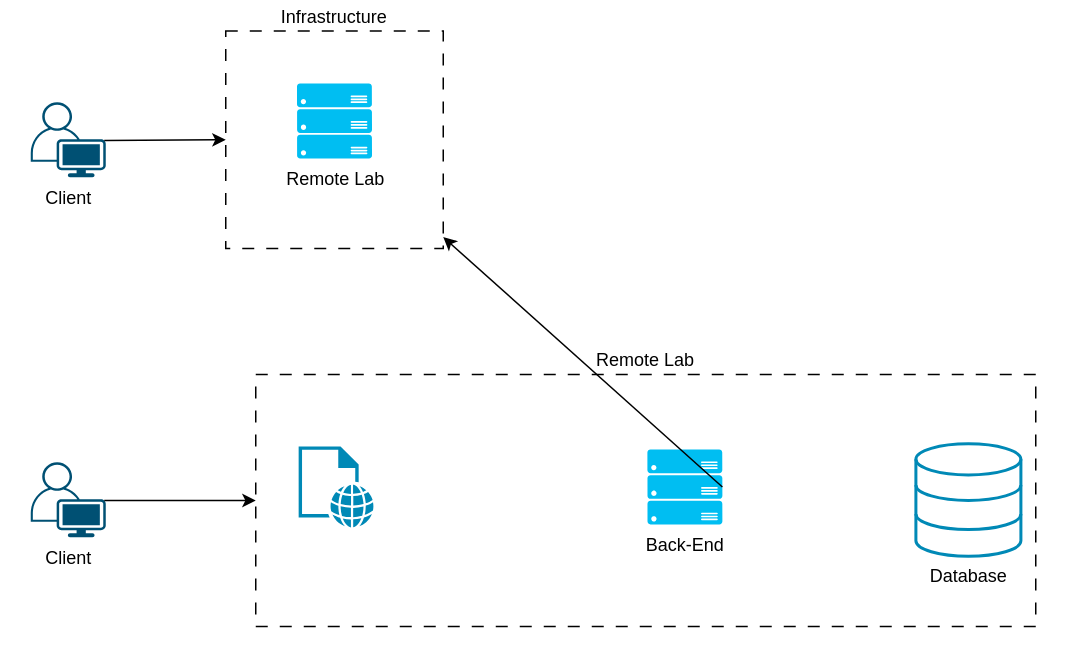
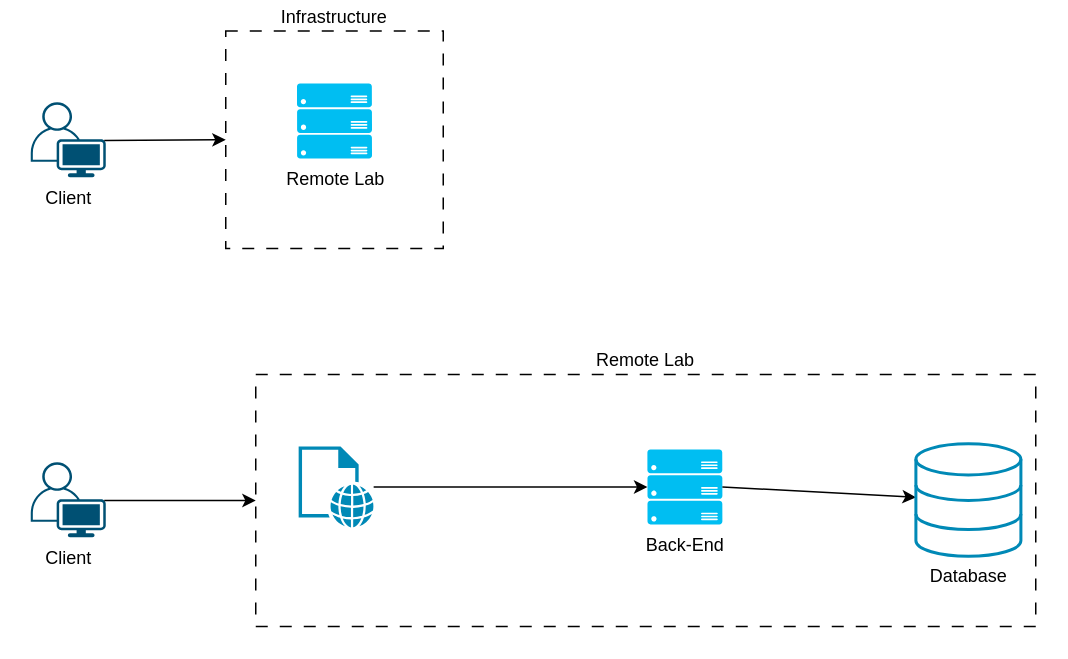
edge "Back-End" -> "Infrastructure": now "Back-End" -> "Database"
edge "Remote" -> "Back-End": added
